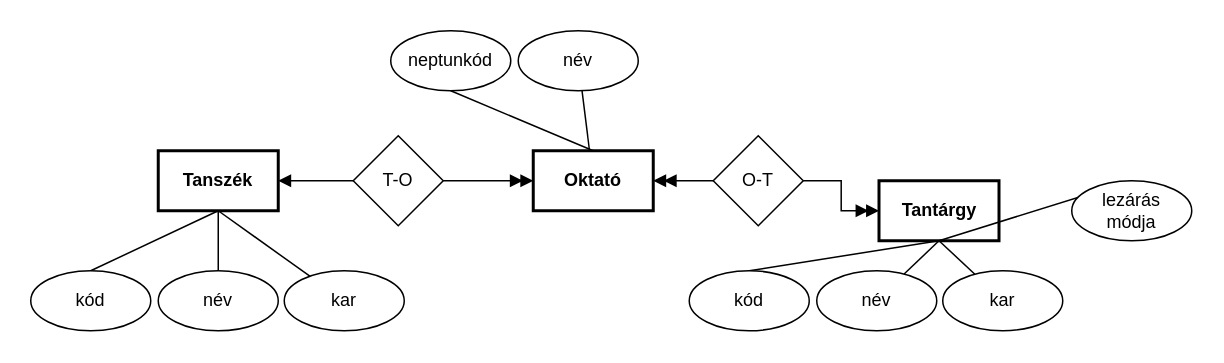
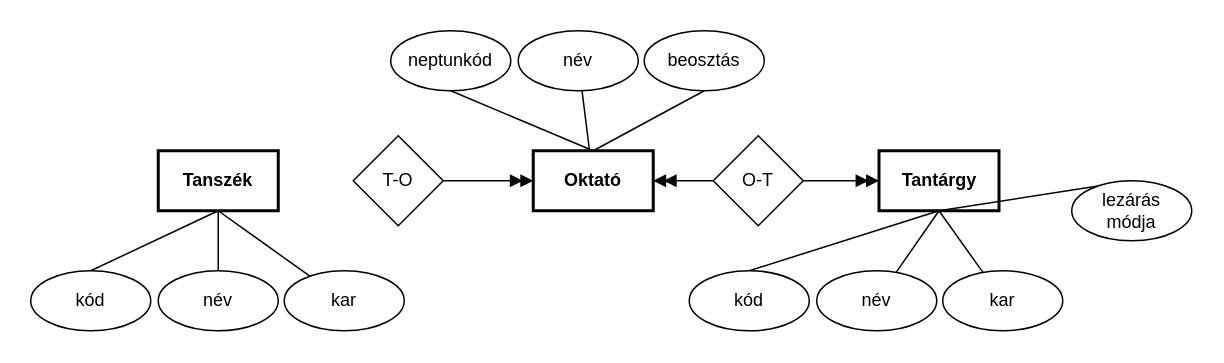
node "beosztás": added
edge "beosztás" -- "Oktató": added
edge "T-O" -> "Tanszék": removed
node "Tantárgy": moved (939, 211) -> (939, 181)
